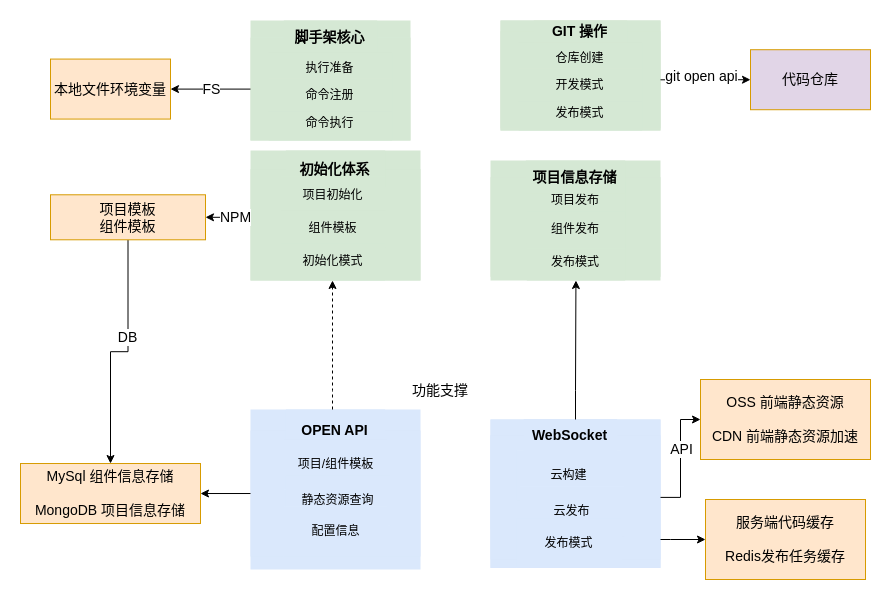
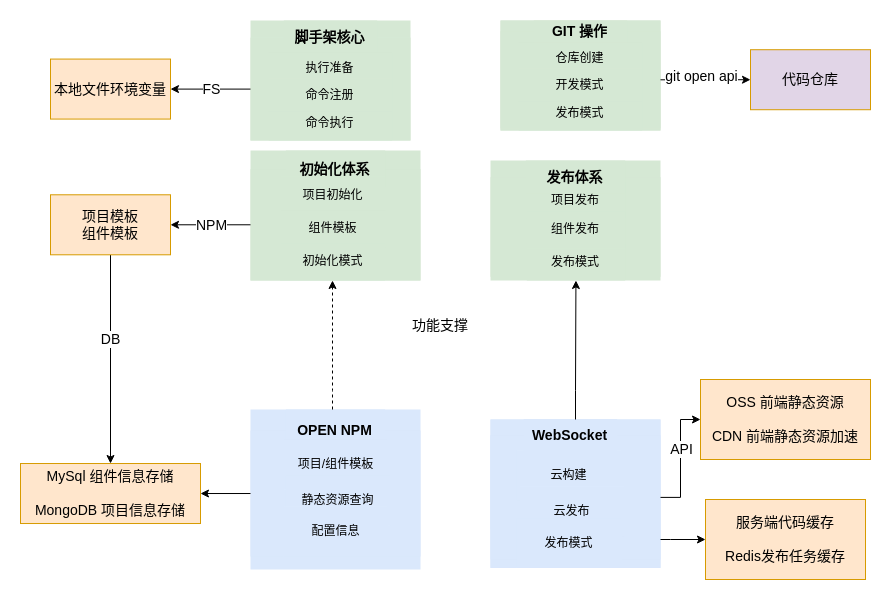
node "项目信息存储": label "项目信息存储" -> "发布体系"
node "项目模板 组件模板": size 155x45 -> 120x60
node "功能支撑": moved (441, 391) -> (441, 326)
node "OPEN API": label "OPEN API" -> "OPEN NPM"
